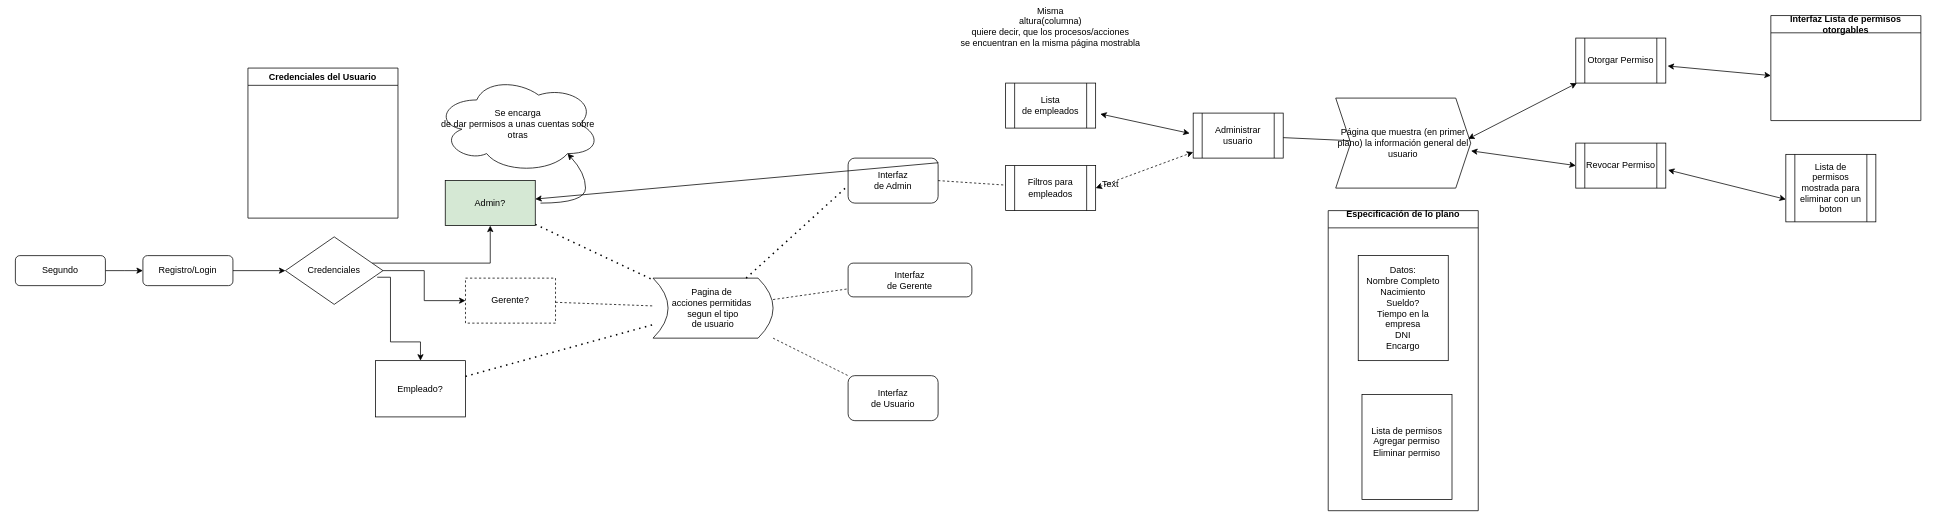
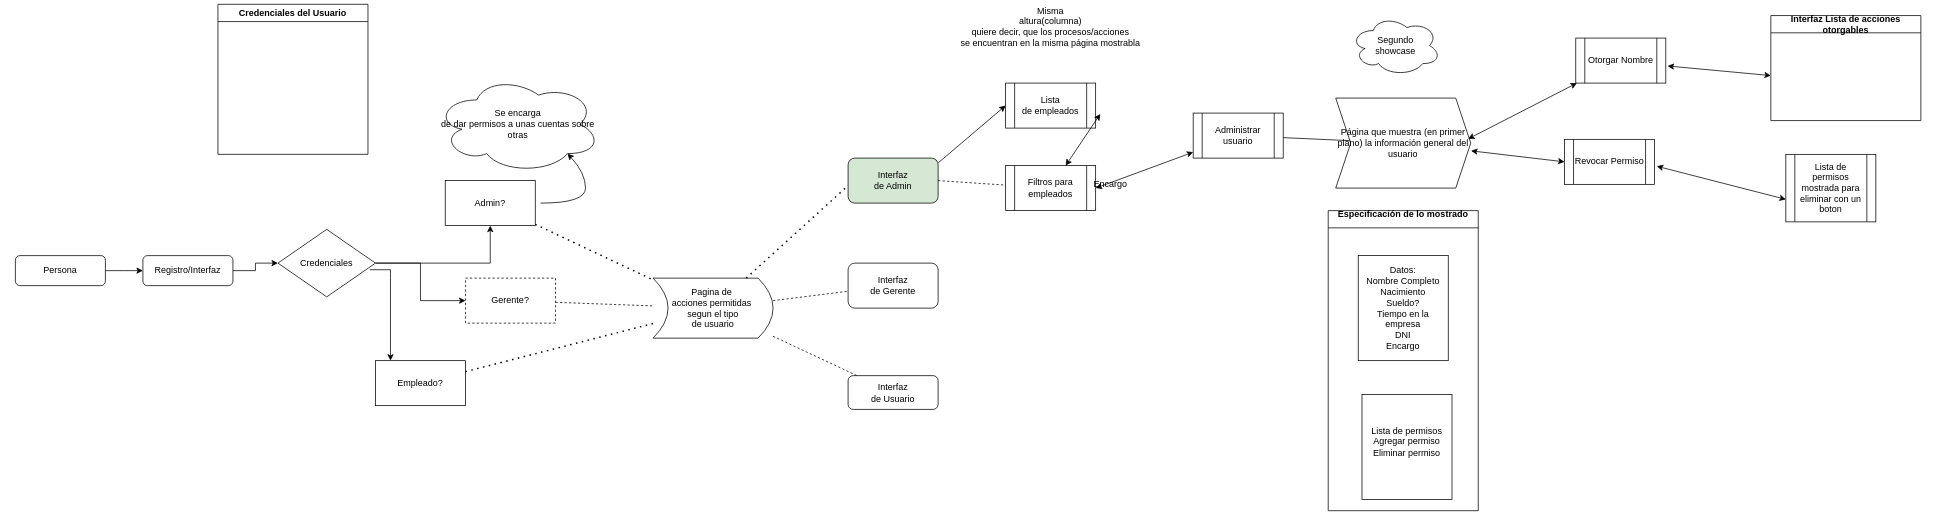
node "Interfaz Lista de permisos otorgables": label "Interfaz Lista de permisos otorgables" -> "Interfaz Lista de acciones otorgables"
node "Segundo showcase": added
node "Otorgar Permiso": label "Otorgar Permiso" -> "Otorgar Nombre"
edge "Lista de empleados" -- "Administrar usuario": now "Lista de empleados" -- "Filtros para empleados"
node "Credenciales del Usuario": moved (323, 143) -> (293, 79)
node "Revocar Permiso": moved (1620, 165) -> (1609, 162)
edge "Administrar usuario" -- "Filtros para empleados": style dashed -> solid
edge "Interfaz de Admin" -> "Admin?": now "Interfaz de Admin" -> "Lista de empleados"
node "Interfaz de Admin": fillcolor #ffffff -> #d5e8d4
node "Text": label "Text" -> "Encargo"
node "Admin?": fillcolor #d5e8d4 -> #ffffff
node "Especificación de lo plano": label "Especificación de lo plano" -> "Especificación de lo mostrado"
node "Segundo": label "Segundo" -> "Persona"
node "Registro/Login": label "Registro/Login" -> "Registro/Interfaz"
node "Credenciales": moved (334, 270) -> (327, 263)
node "Interfaz de Gerente": size 124x34 -> 90x45
node "Empleado?": size 90x56 -> 90x45
node "Interfaz de Usuario": size 90x45 -> 90x34
